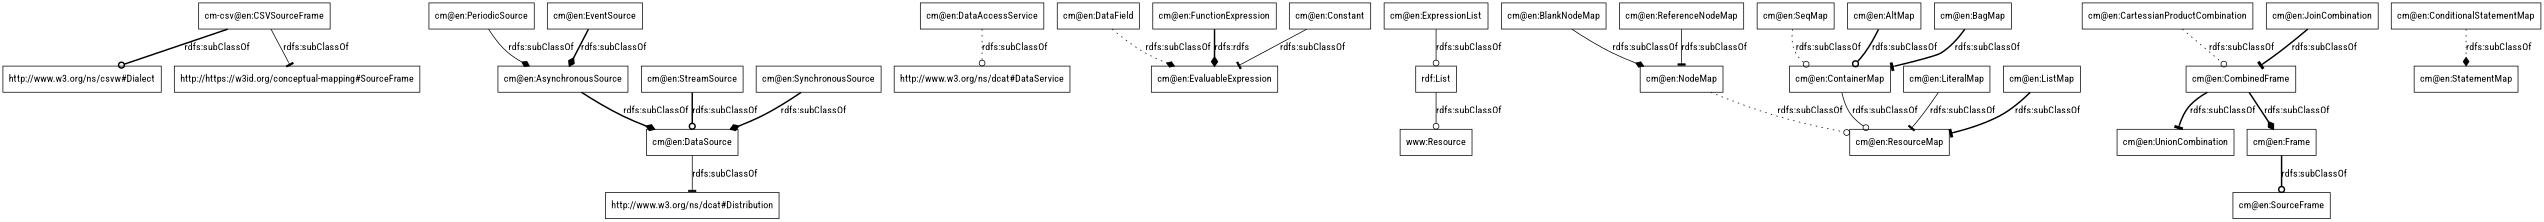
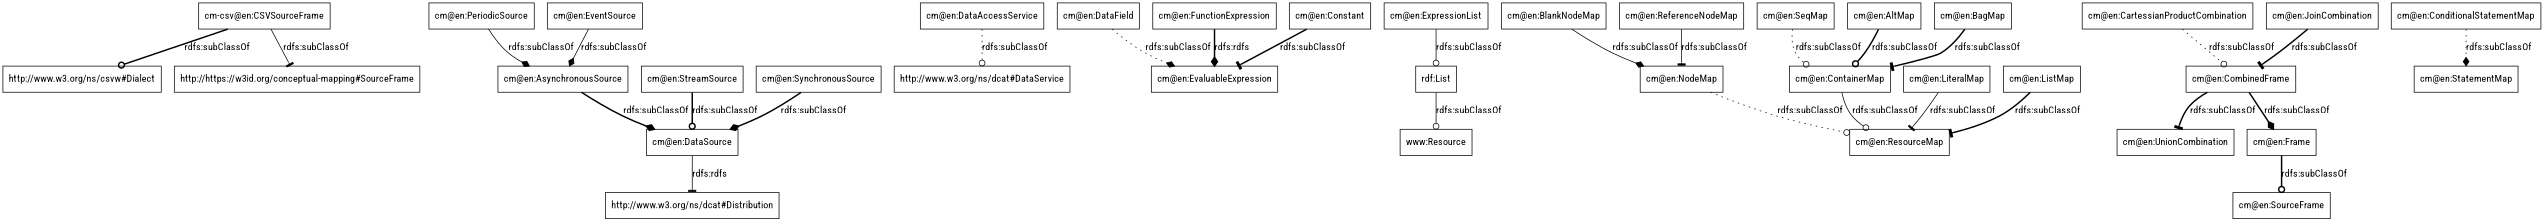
edge "cm@en:EventSource" -> "cm@en:AsynchronousSource": style bold -> solid
edge "cm@en:Constant" -> "cm@en:EvaluableExpression": style solid -> bold
edge "cm@en:DataSource" -> "http://www.w3.org/ns/dcat#Distribution": label "rdfs:subClassOf" -> "rdfs:rdfs"
